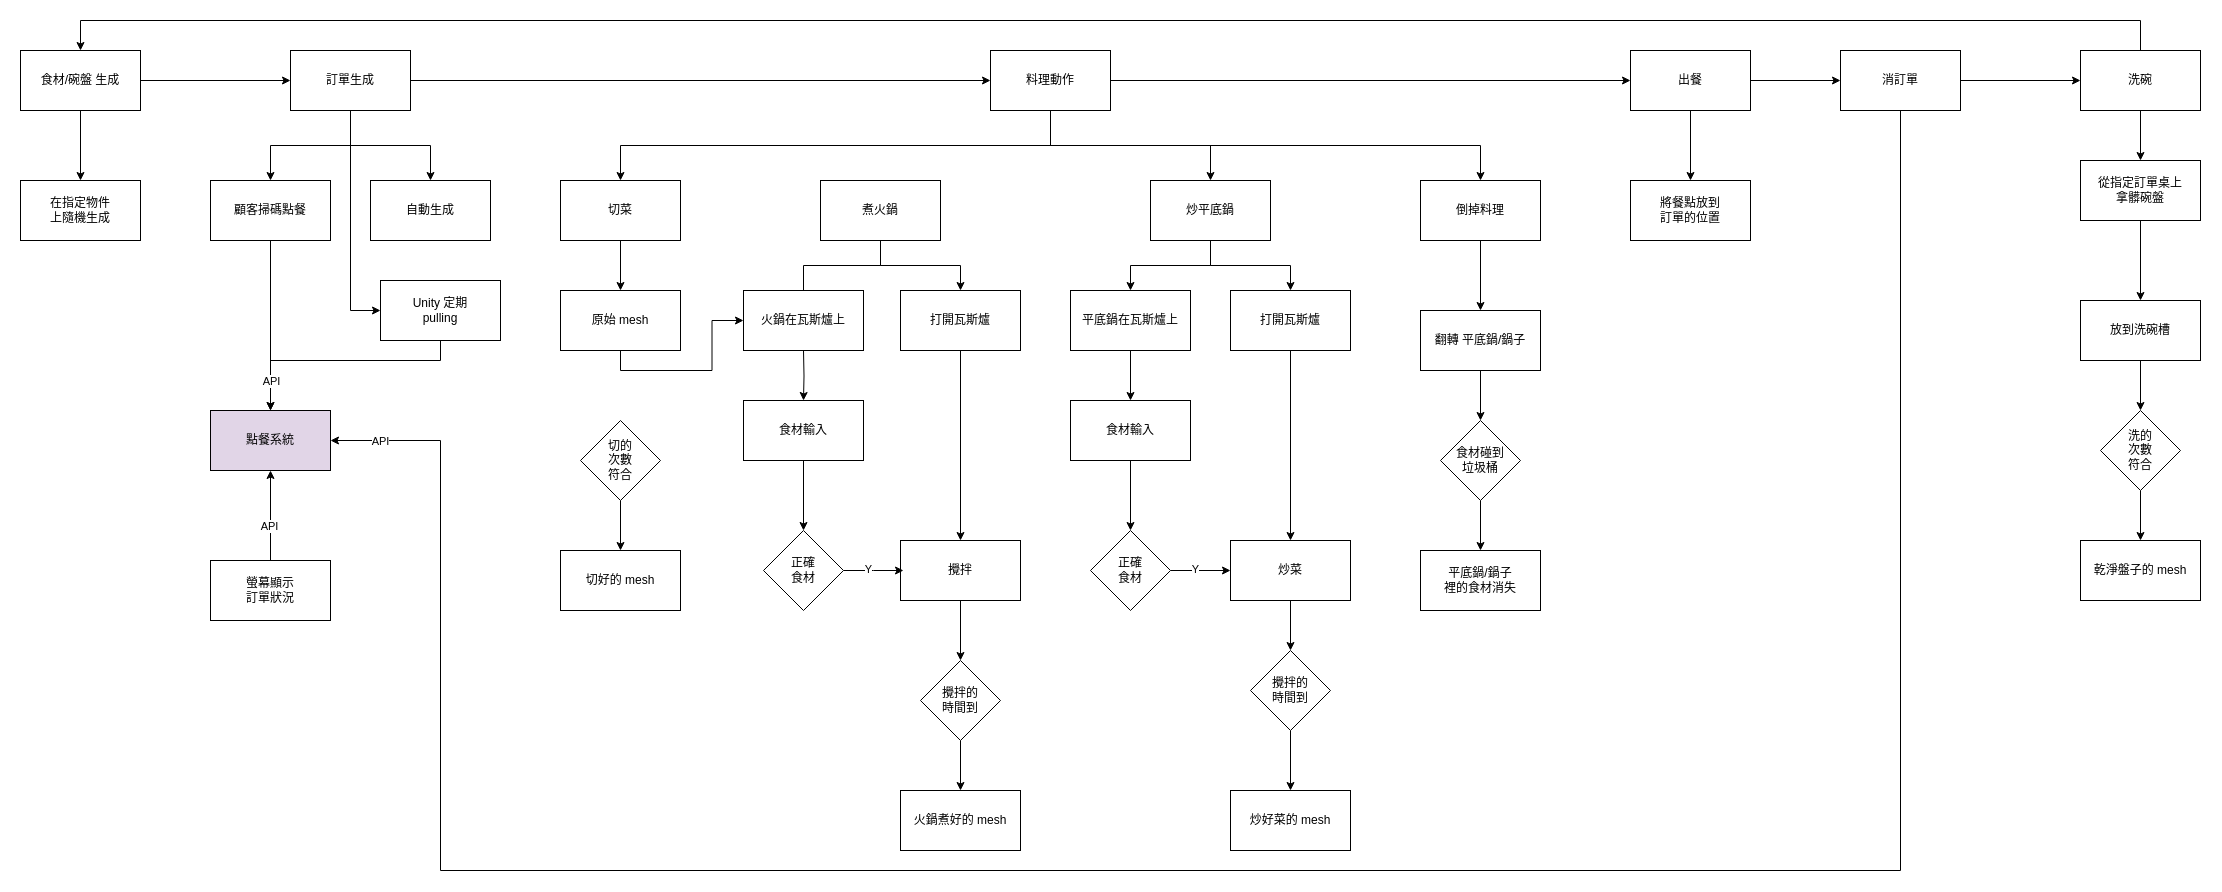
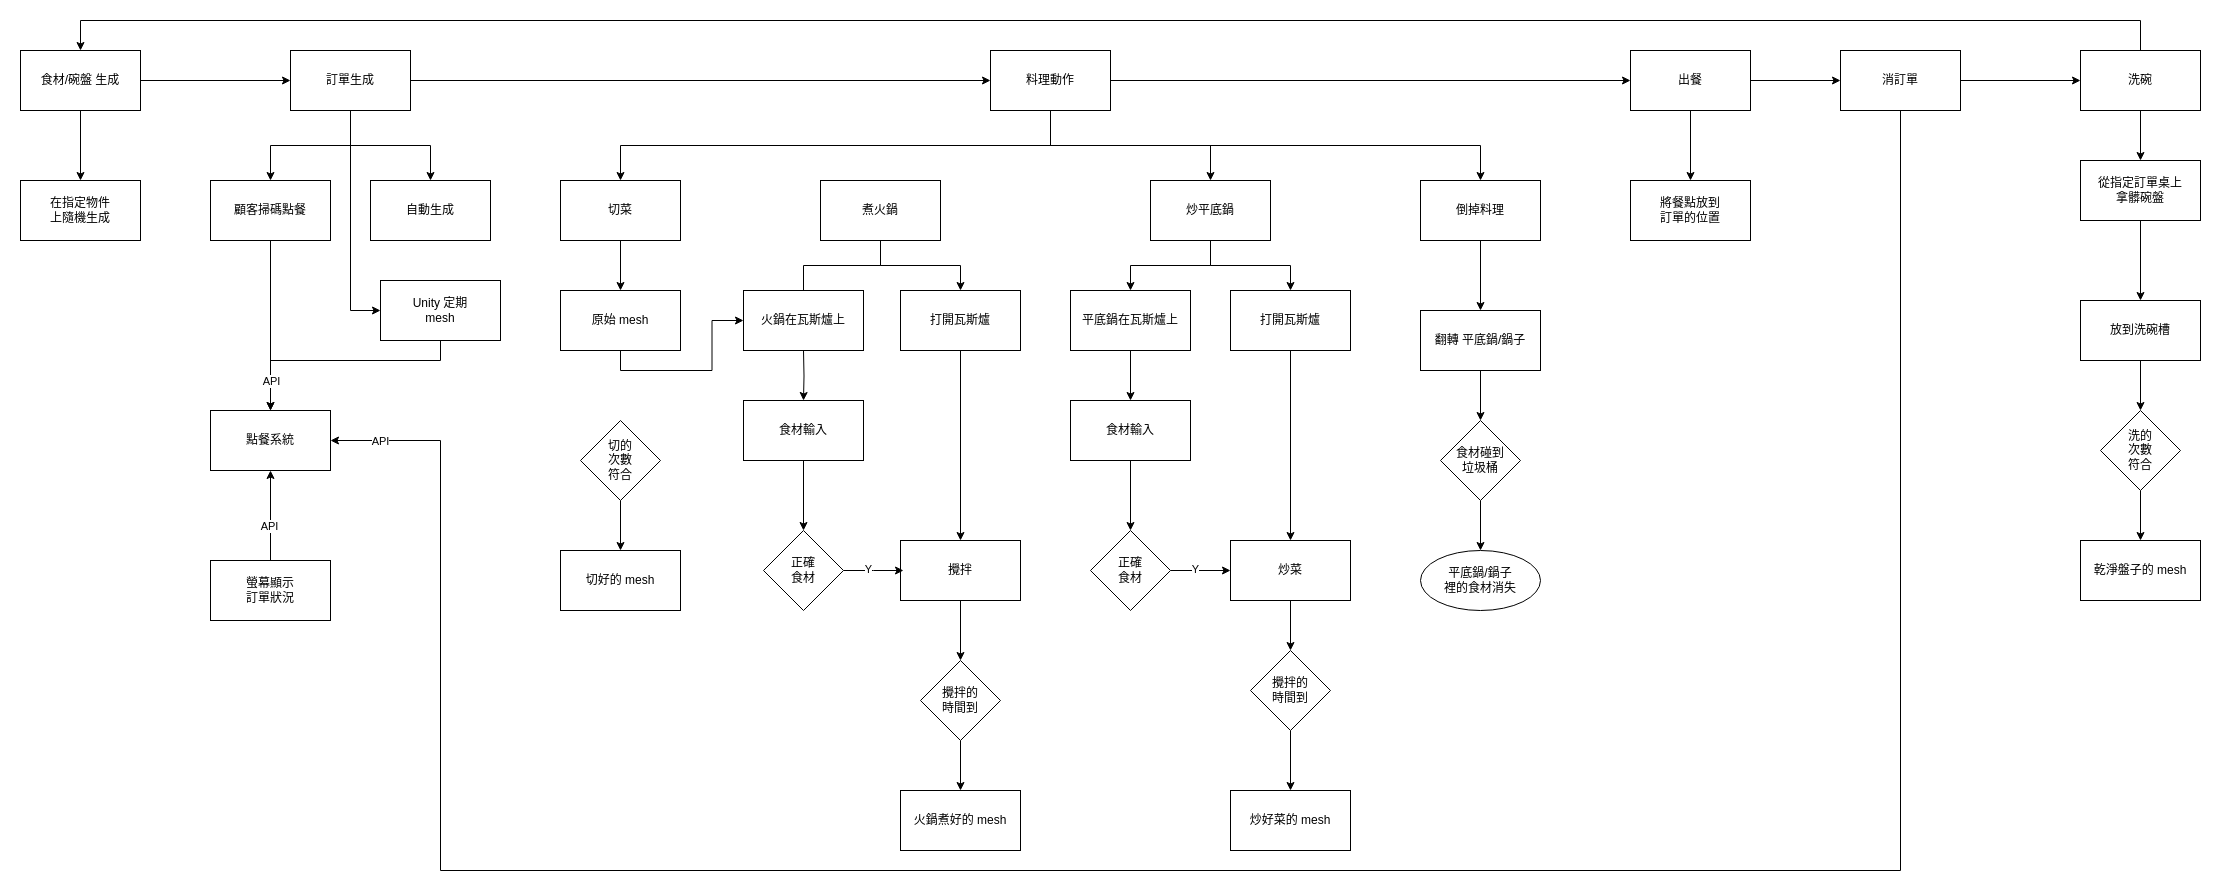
node "Unity 定期 pulling": label "Unity 定期 pulling" -> "Unity 定期 mesh"
node "點餐系統": fillcolor #e1d5e7 -> #ffffff
node "平底鍋/鍋子 裡的食材消失": shape rectangle -> ellipse
